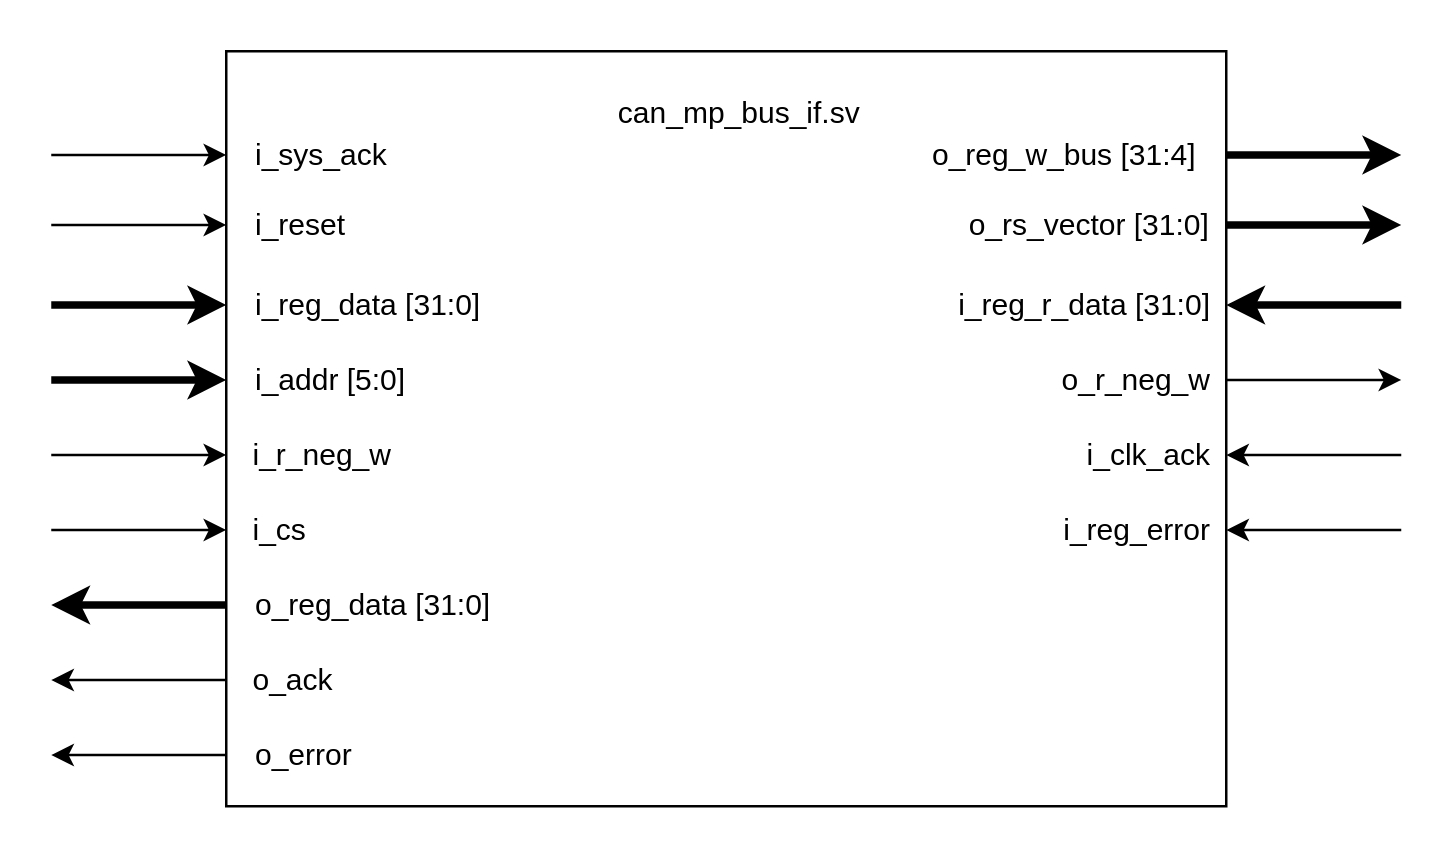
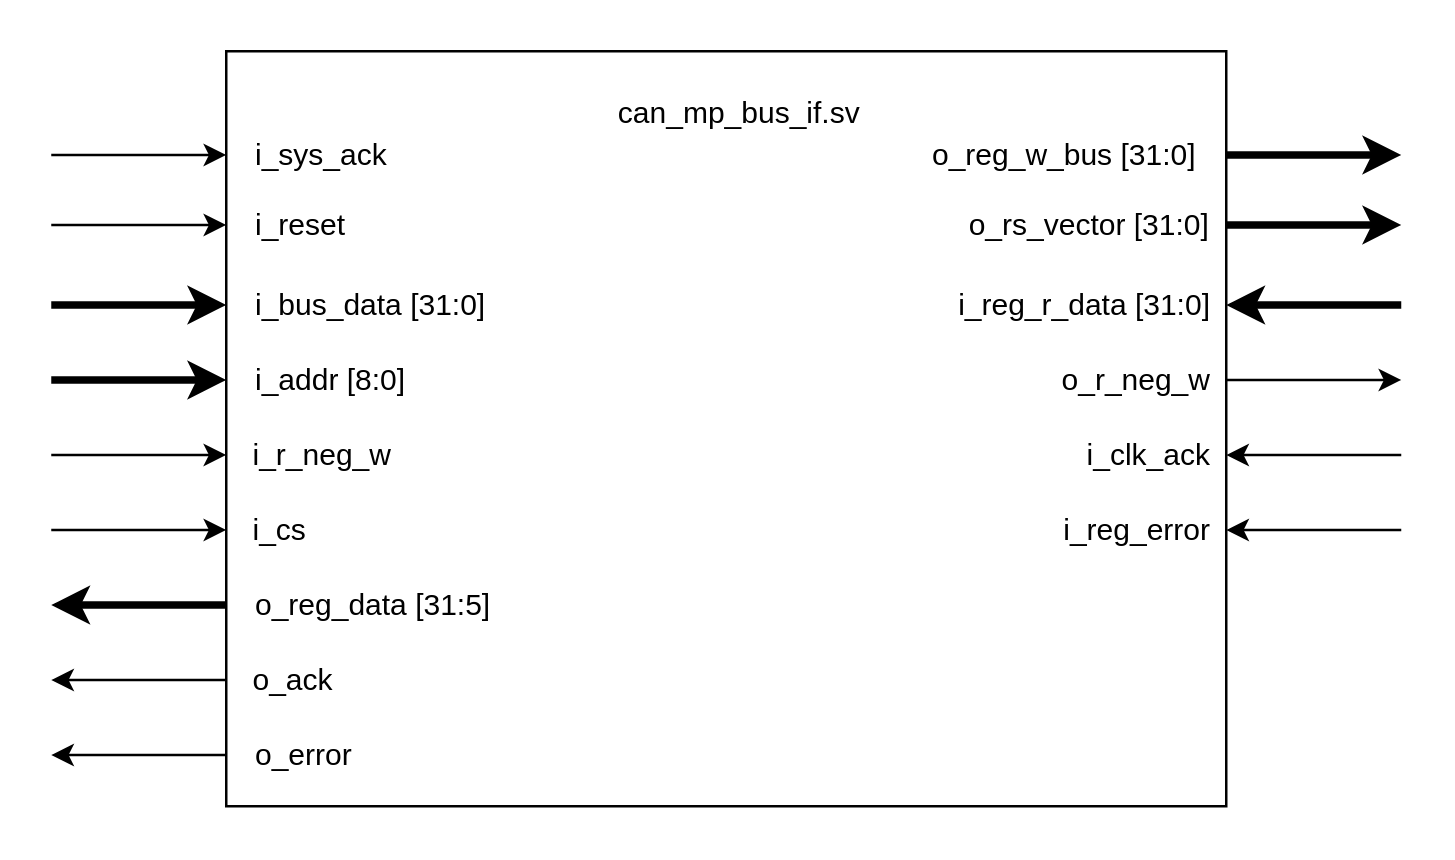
node "o_reg_w_bus [31:4]": label "o_reg_w_bus [31:4]" -> "o_reg_w_bus [31:0]"
node "i_reg_data [31:0]": label "i_reg_data [31:0]" -> "i_bus_data [31:0]"
node "i_addr [5:0]": label "i_addr [5:0]" -> "i_addr [8:0]"
node "o_reg_data [31:0]": label "o_reg_data [31:0]" -> "o_reg_data [31:5]"
